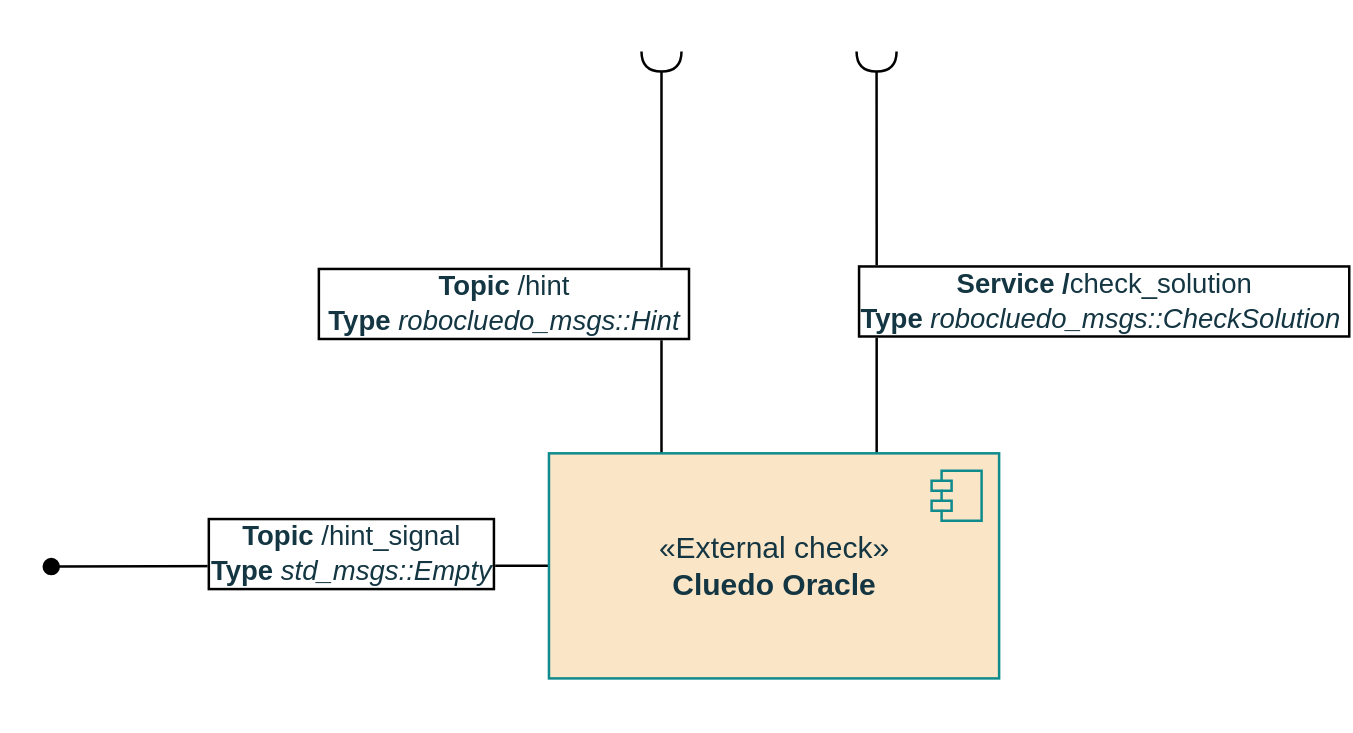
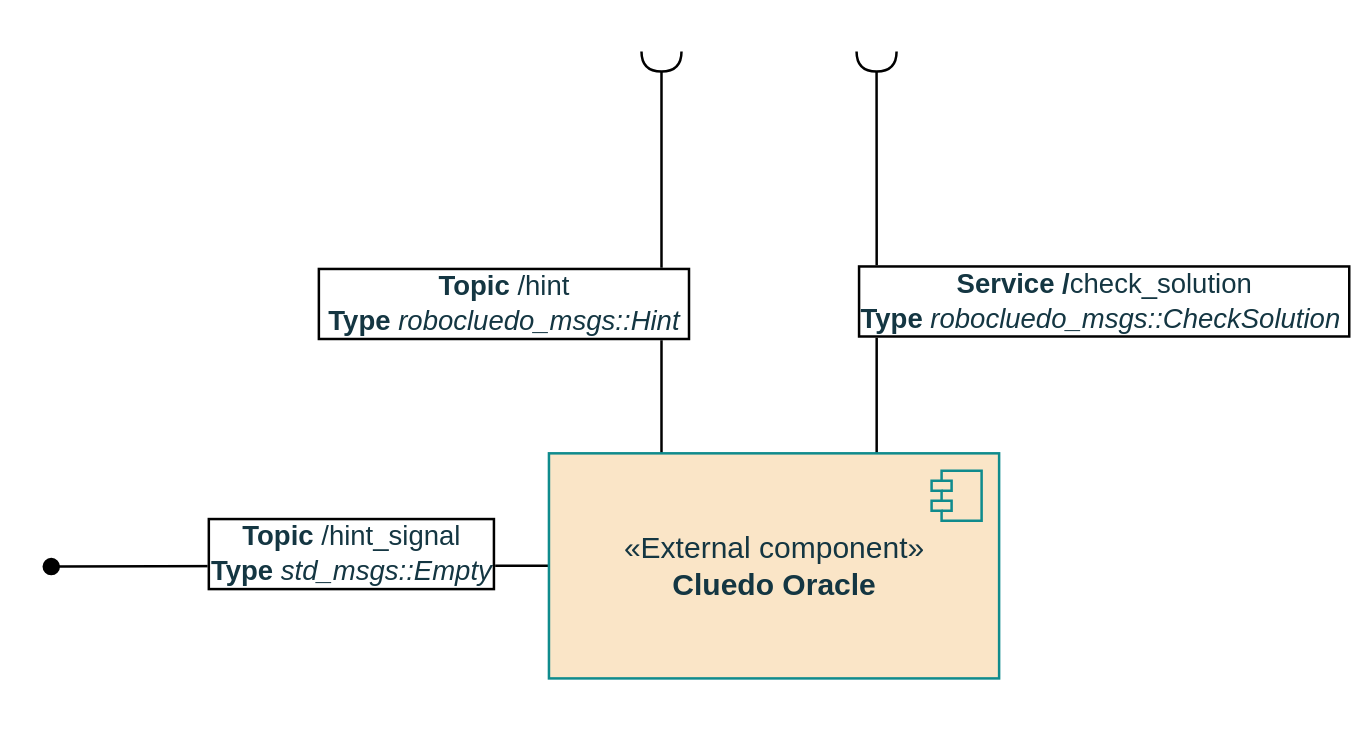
node "«External check» Cluedo Oracle": label "«External check» Cluedo Oracle" -> "«External component» Cluedo Oracle"
